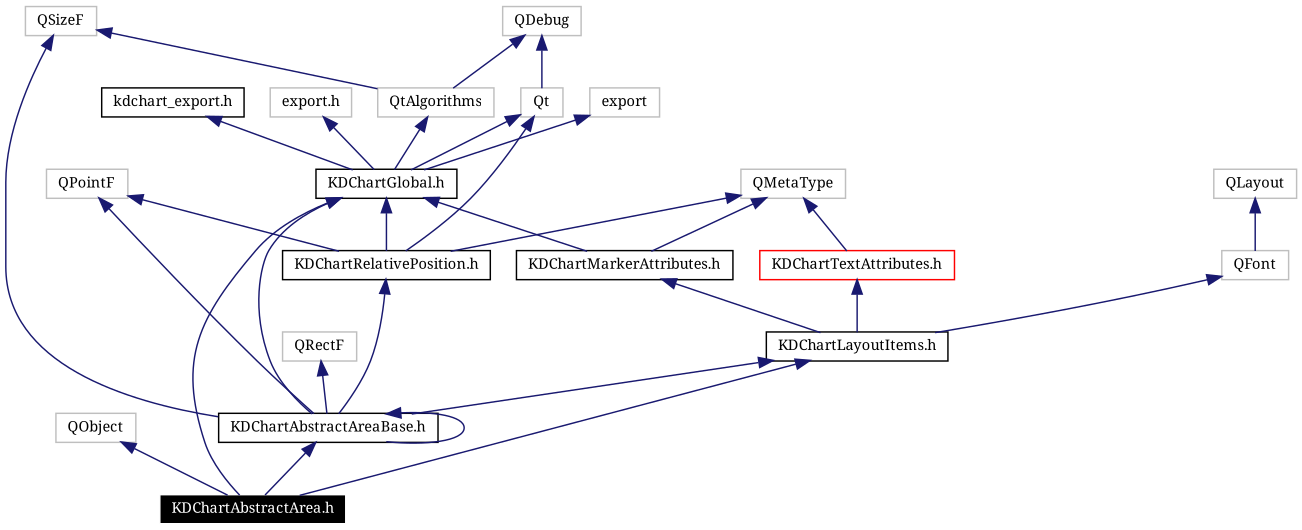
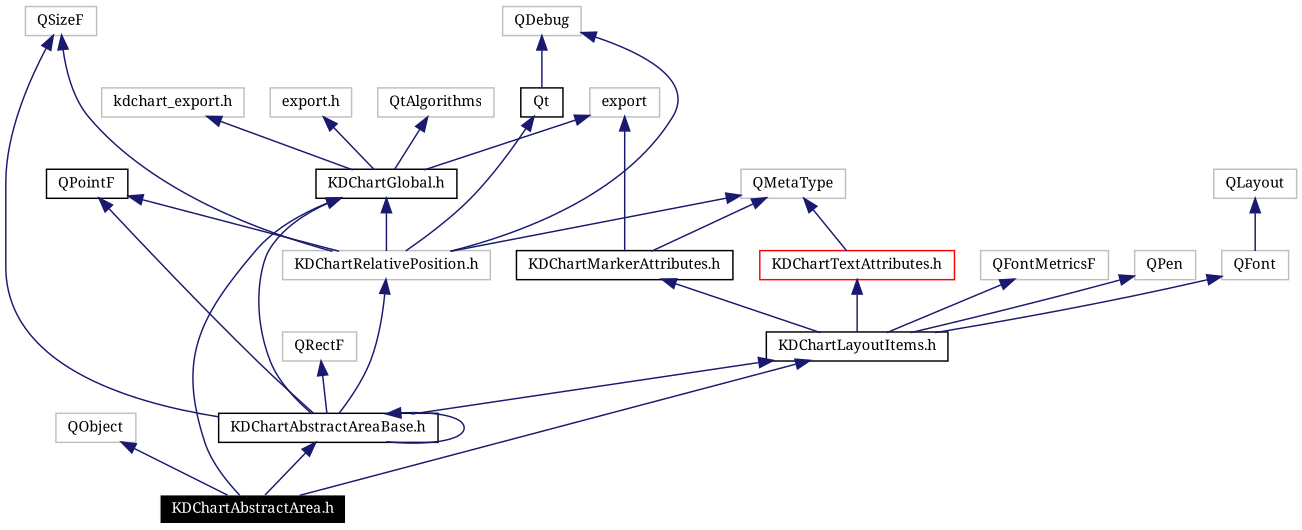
edge "QtAlgorithms" -> "QSizeF": now "KDChartRelativePosition.h" -> "QSizeF"
edge "QtAlgorithms" -> "QDebug": now "KDChartRelativePosition.h" -> "QDebug"
node "kdchart_export.h": color black -> grey75
node "Qt": color grey75 -> black
edge "KDChartGlobal.h" -> "Qt": removed
node "QPointF": color grey75 -> black
edge "KDChartMarkerAttributes.h" -> "KDChartGlobal.h": now "KDChartMarkerAttributes.h" -> "export"
node "KDChartRelativePosition.h": color black -> grey75
node "QFontMetricsF": added
node "QPen": added
